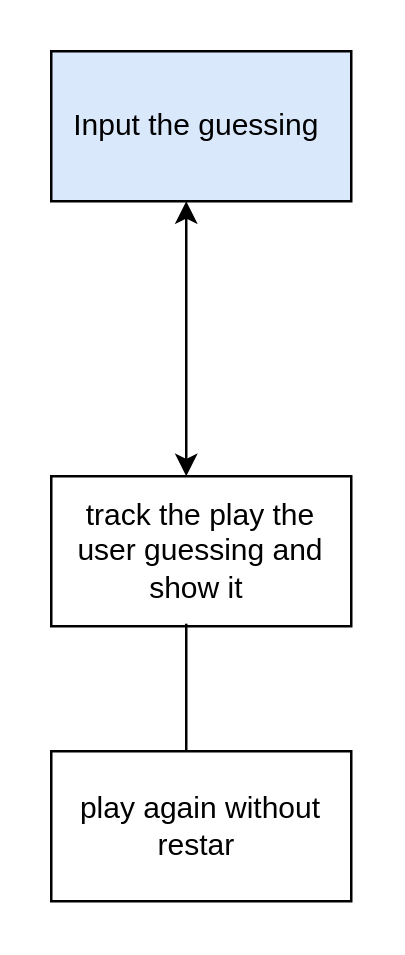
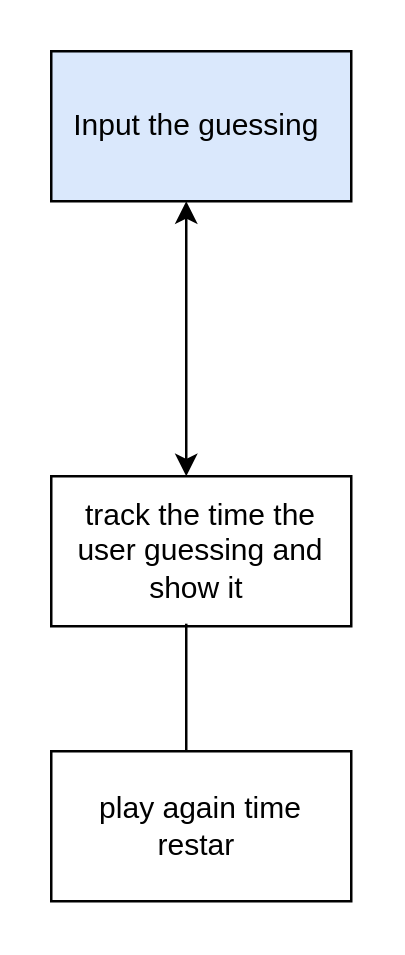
node "track the play the user guessing and show it": label "track the play the user guessing and show it" -> "track the time the user guessing and show it"
node "play again without restar": label "play again without restar" -> "play again time restar"
